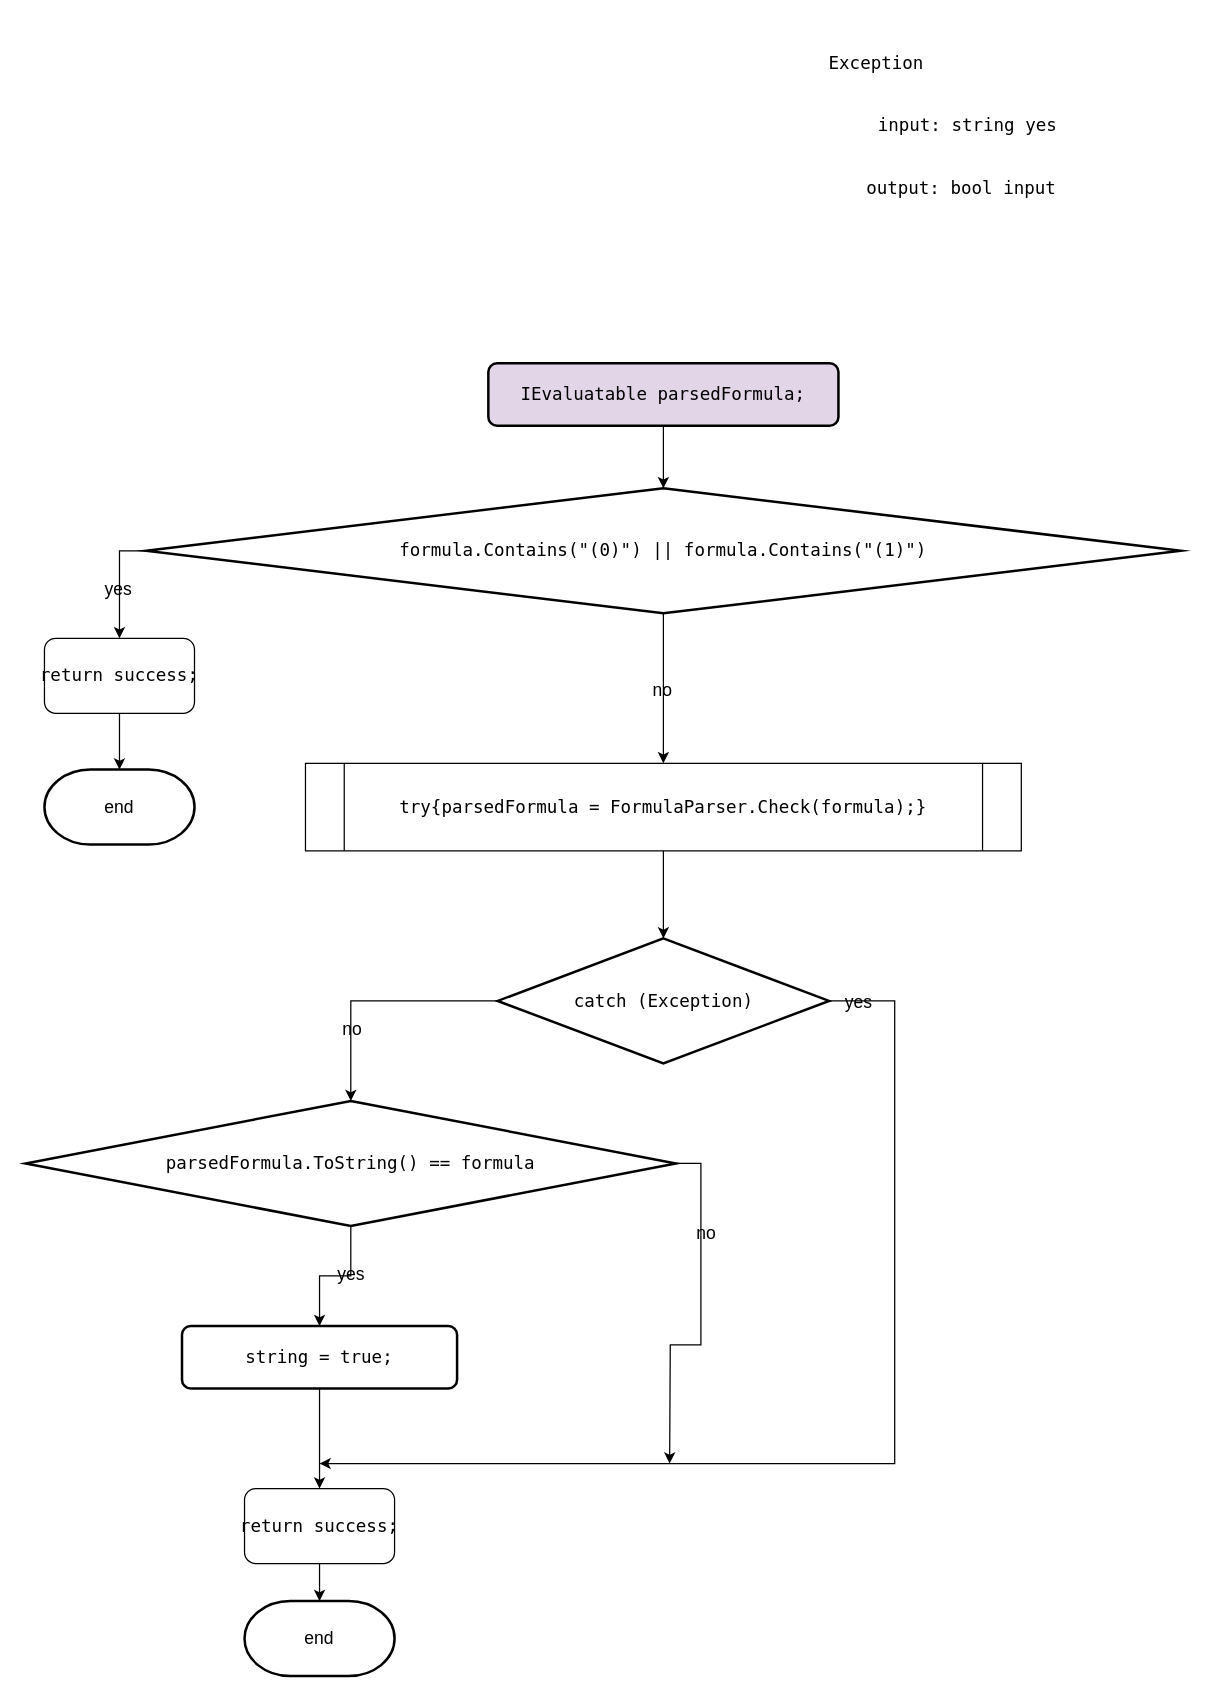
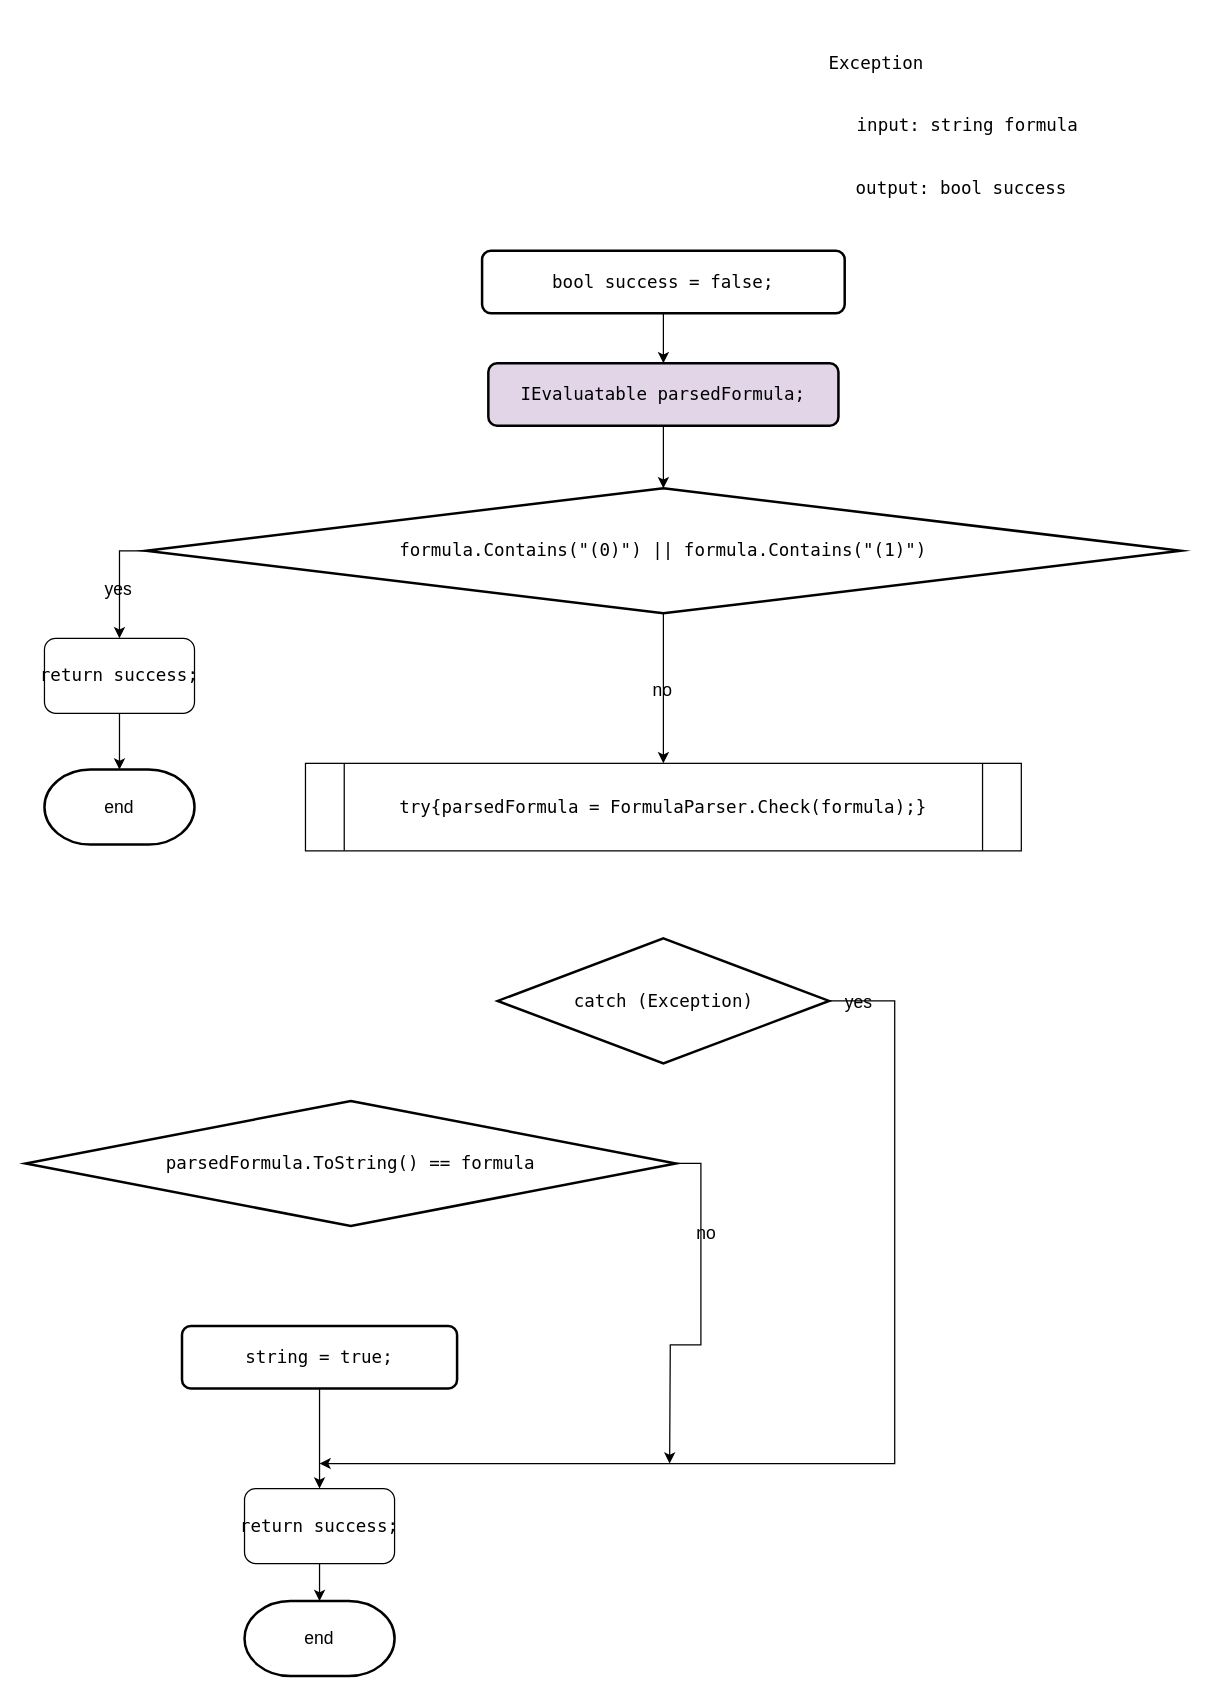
node "input: string yes": label "input: string yes" -> "input: string formula"
node "output: bool input": label "output: bool input" -> "output: bool success"
node "bool success = false;": added
edge "bool success = false;" -> "IEvaluatable parsedFormula;": added
edge "try{parsedFormula = FormulaParser.Check(formula);}" -> "catch (Exception)": removed
edge "catch (Exception)" -> "parsedFormula.ToString() == formula": removed, label "no"
edge "parsedFormula.ToString() == formula" -> "string = true;": removed, label "yes"
